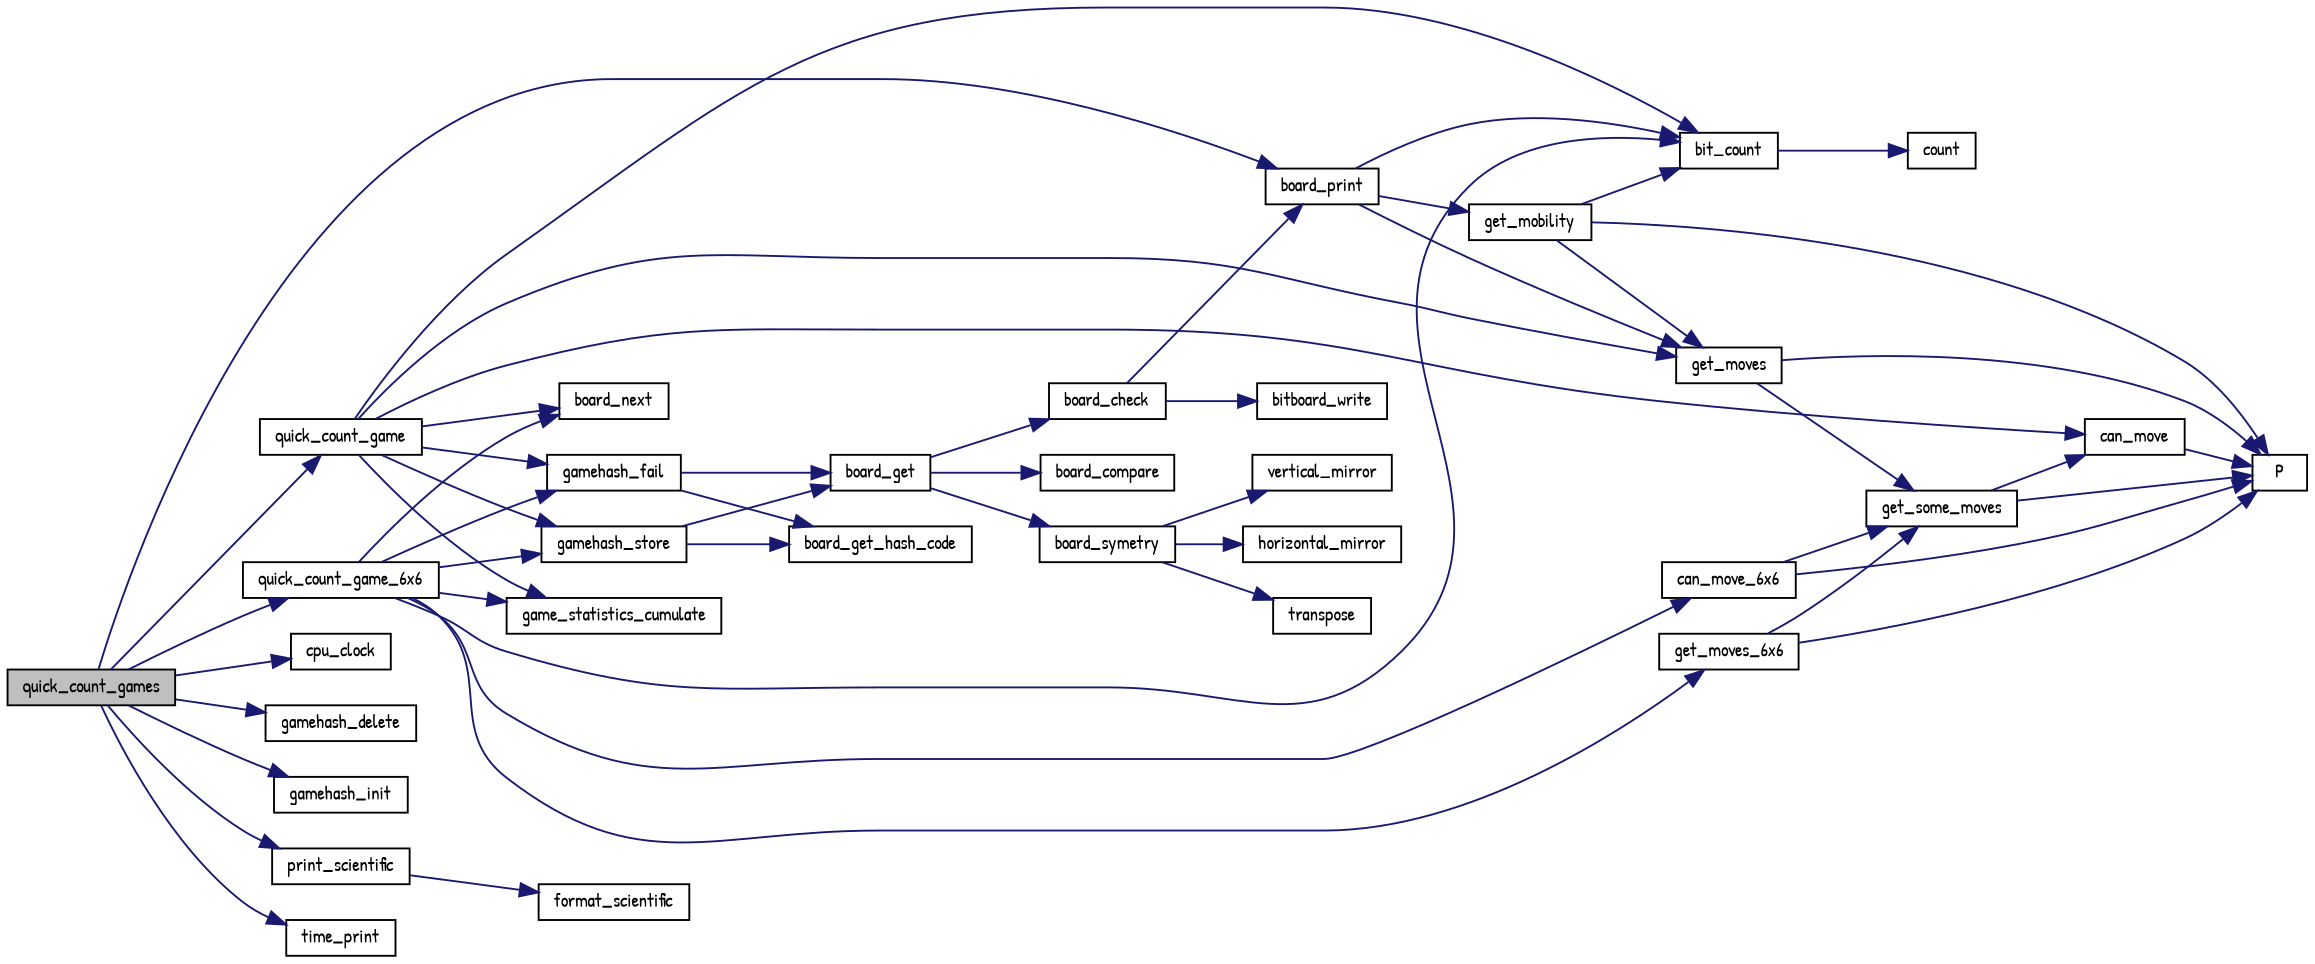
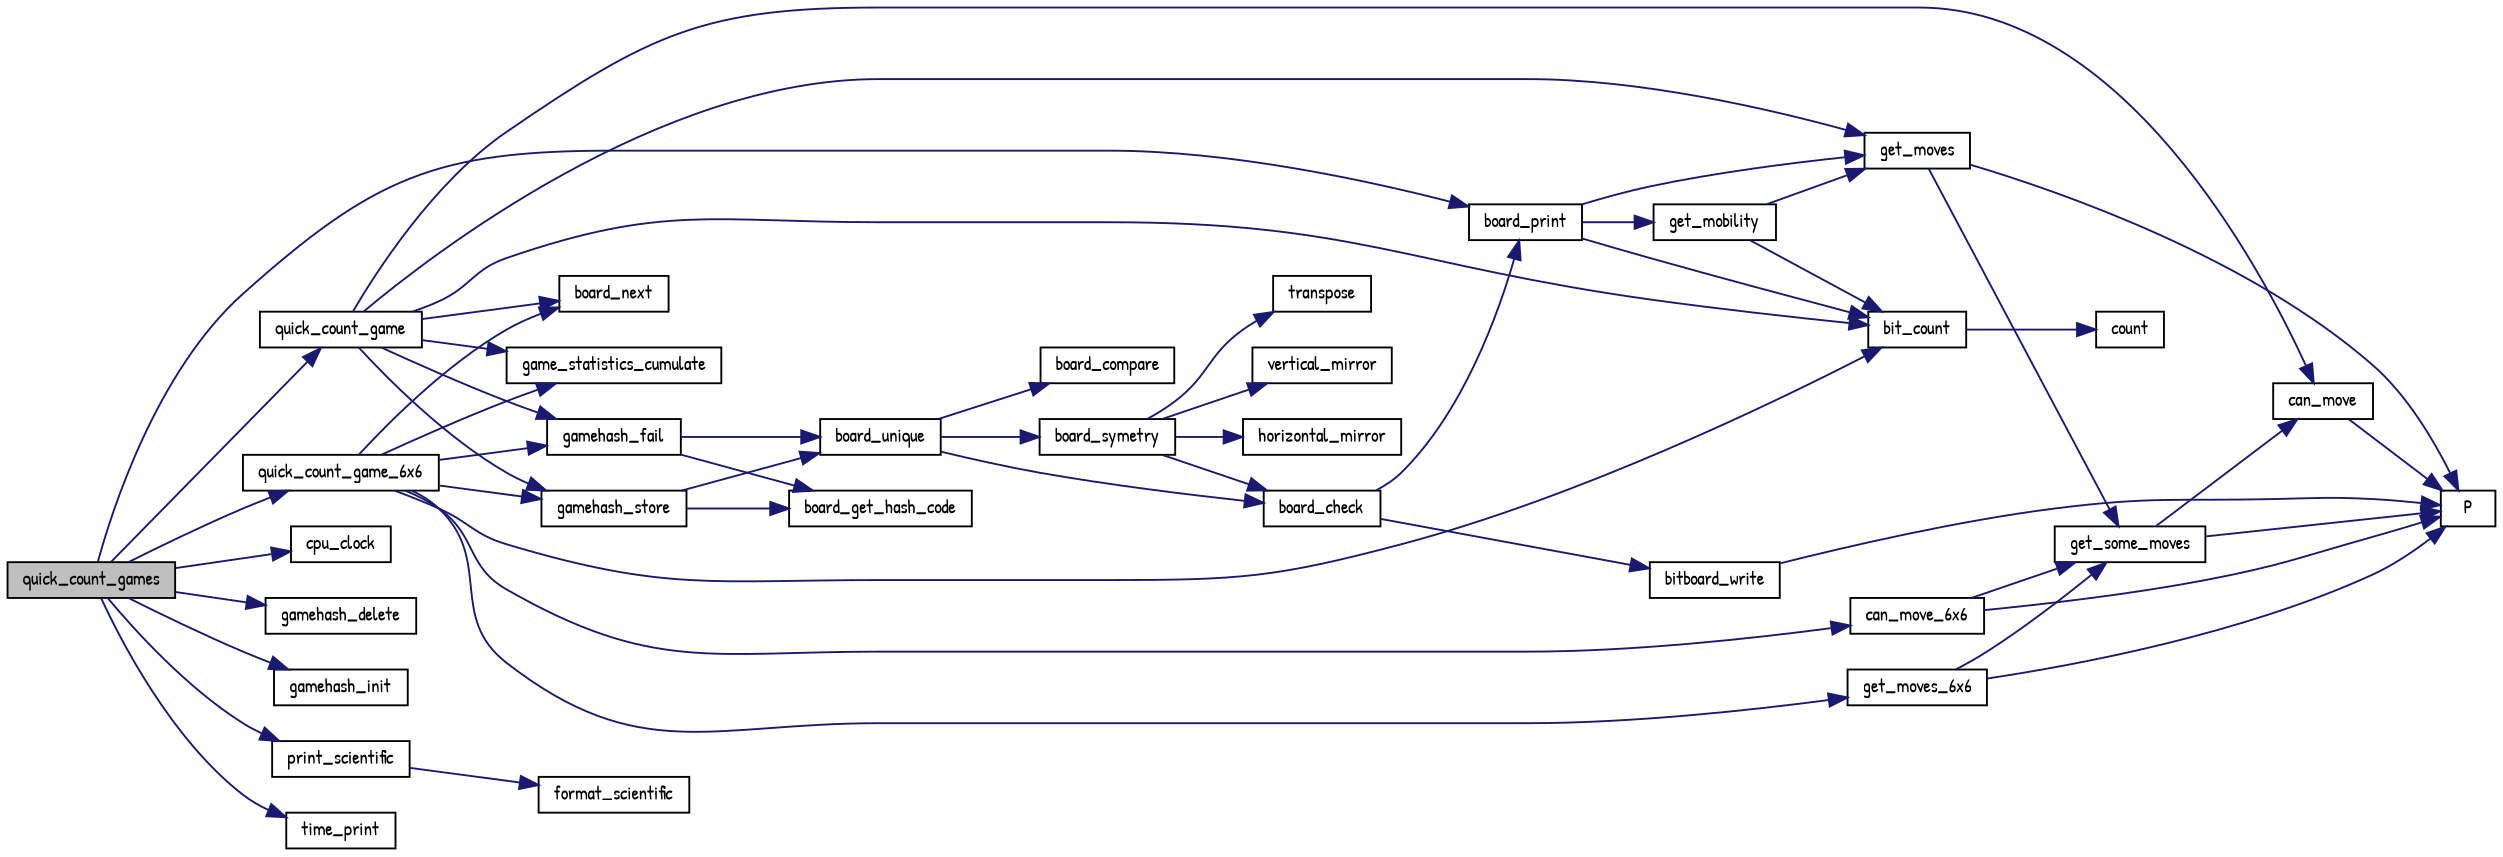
edge "get_mobility" -> "P": now "bitboard_write" -> "P"
edge "board_symetry" -> "board_check": added
node "board_get": label "board_get" -> "board_unique"
